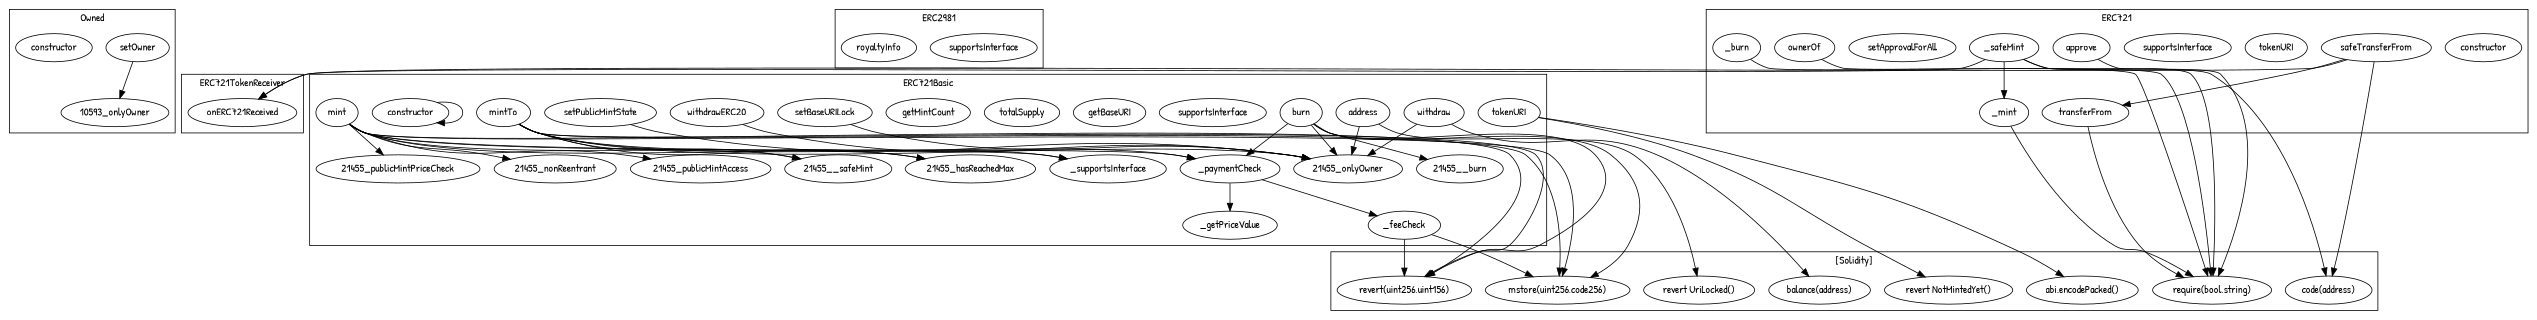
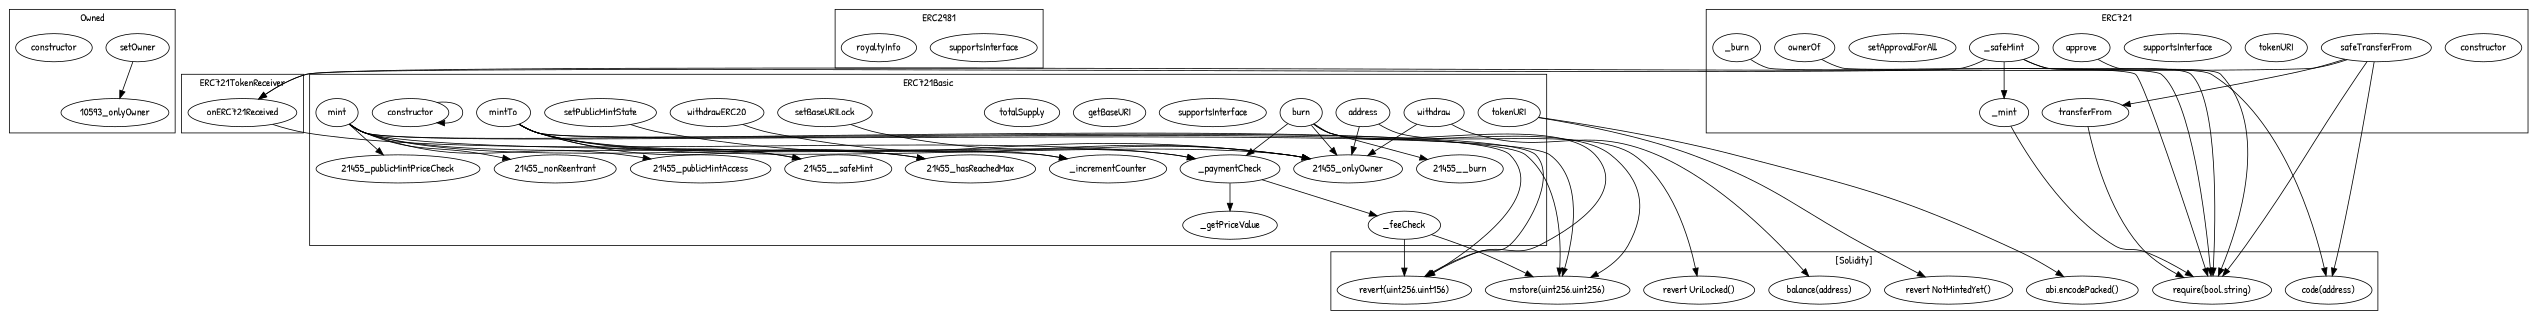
node "getMintCount": removed
edge "mint" -> "_paymentCheck": now "onERC721Received" -> "_paymentCheck"
edge "safeTransferFrom" -> "require(bool,string)": added
node "_supportsInterface": label "_supportsInterface" -> "_incrementCounter"
node "mstore(uint256,code256)": label "mstore(uint256,code256)" -> "mstore(uint256,uint256)"
